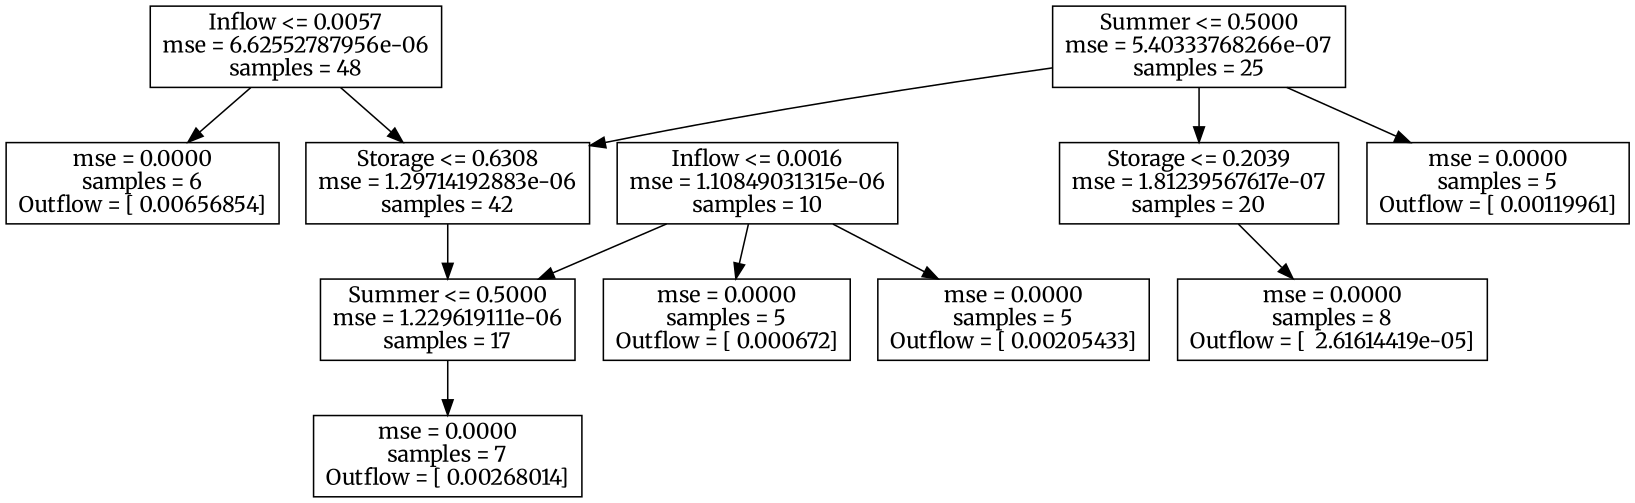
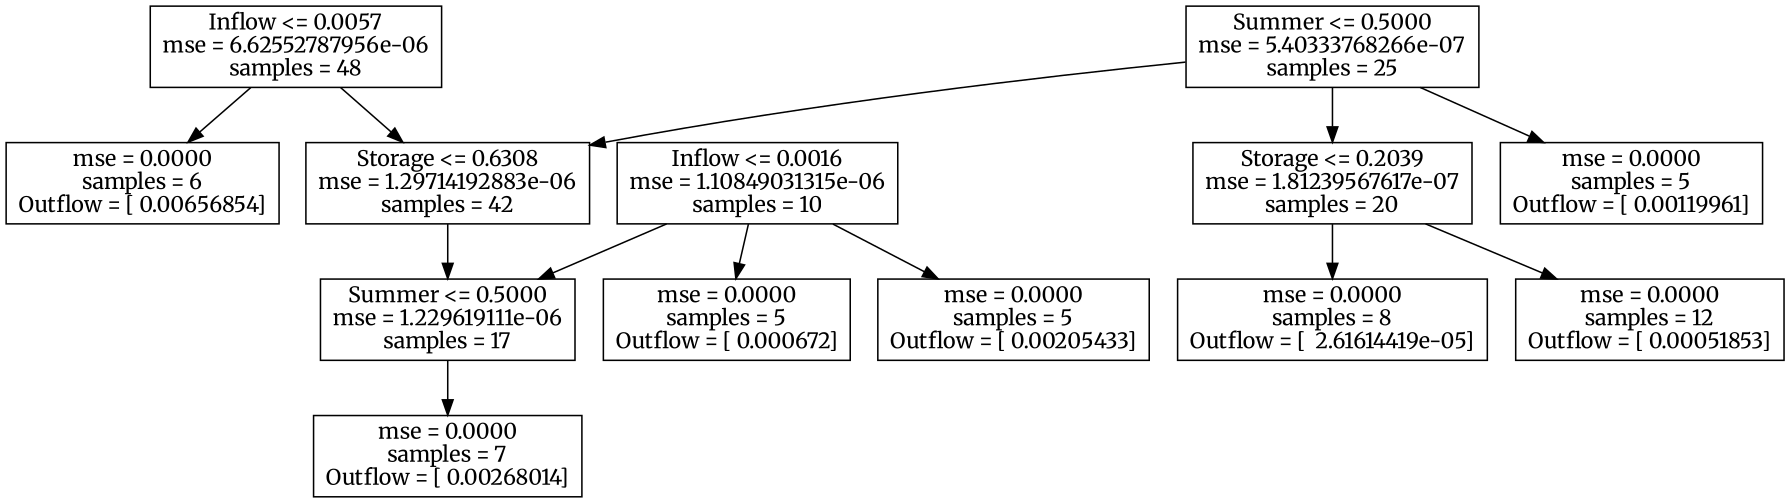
node "mse = 0.0000 samples = 12 Outflow = [ 0.00051853]": added
